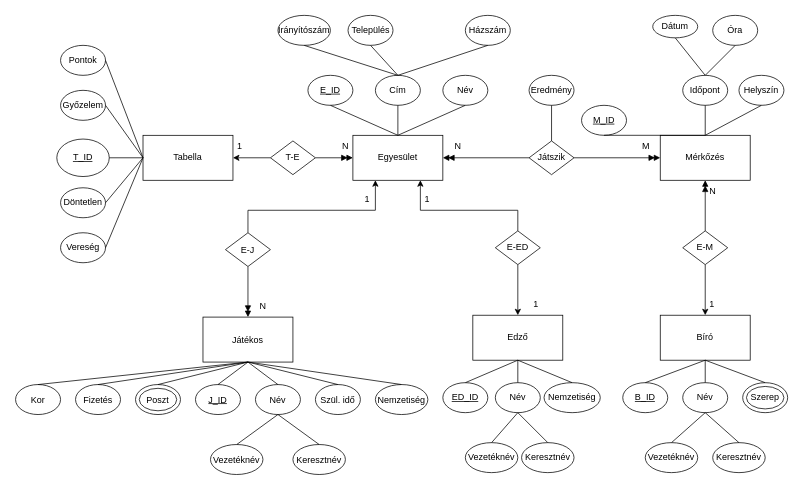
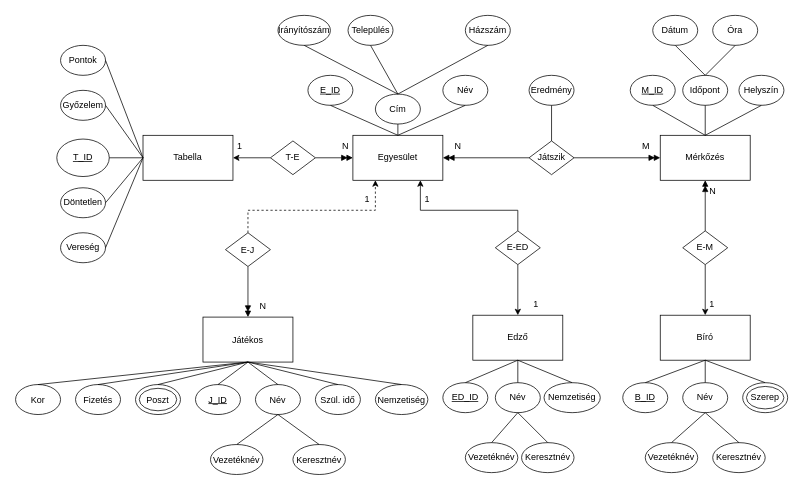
node "Dátum": size 45x23 -> 45x30
node "Cím": moved (398, 90) -> (398, 109)
node "M_ID": moved (604, 120) -> (653, 90)
edge "E-J" -> "Egyesület": style solid -> dashed
